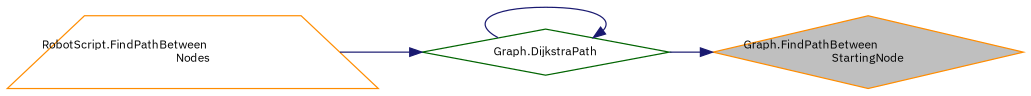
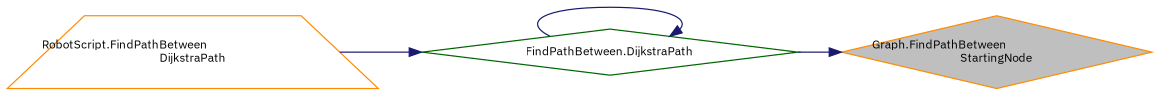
node "RobotScript.FindPathBetween Nodes": label "RobotScript.FindPathBetween Nodes" -> "RobotScript.FindPathBetween DijkstraPath"
node "Graph.DijkstraPath": label "Graph.DijkstraPath" -> "FindPathBetween.DijkstraPath"
